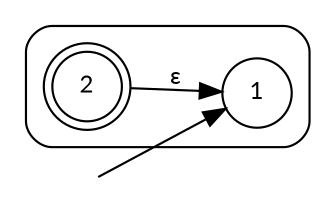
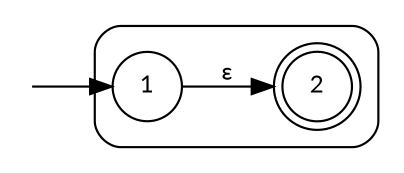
edge "2" -> "1": reversed
